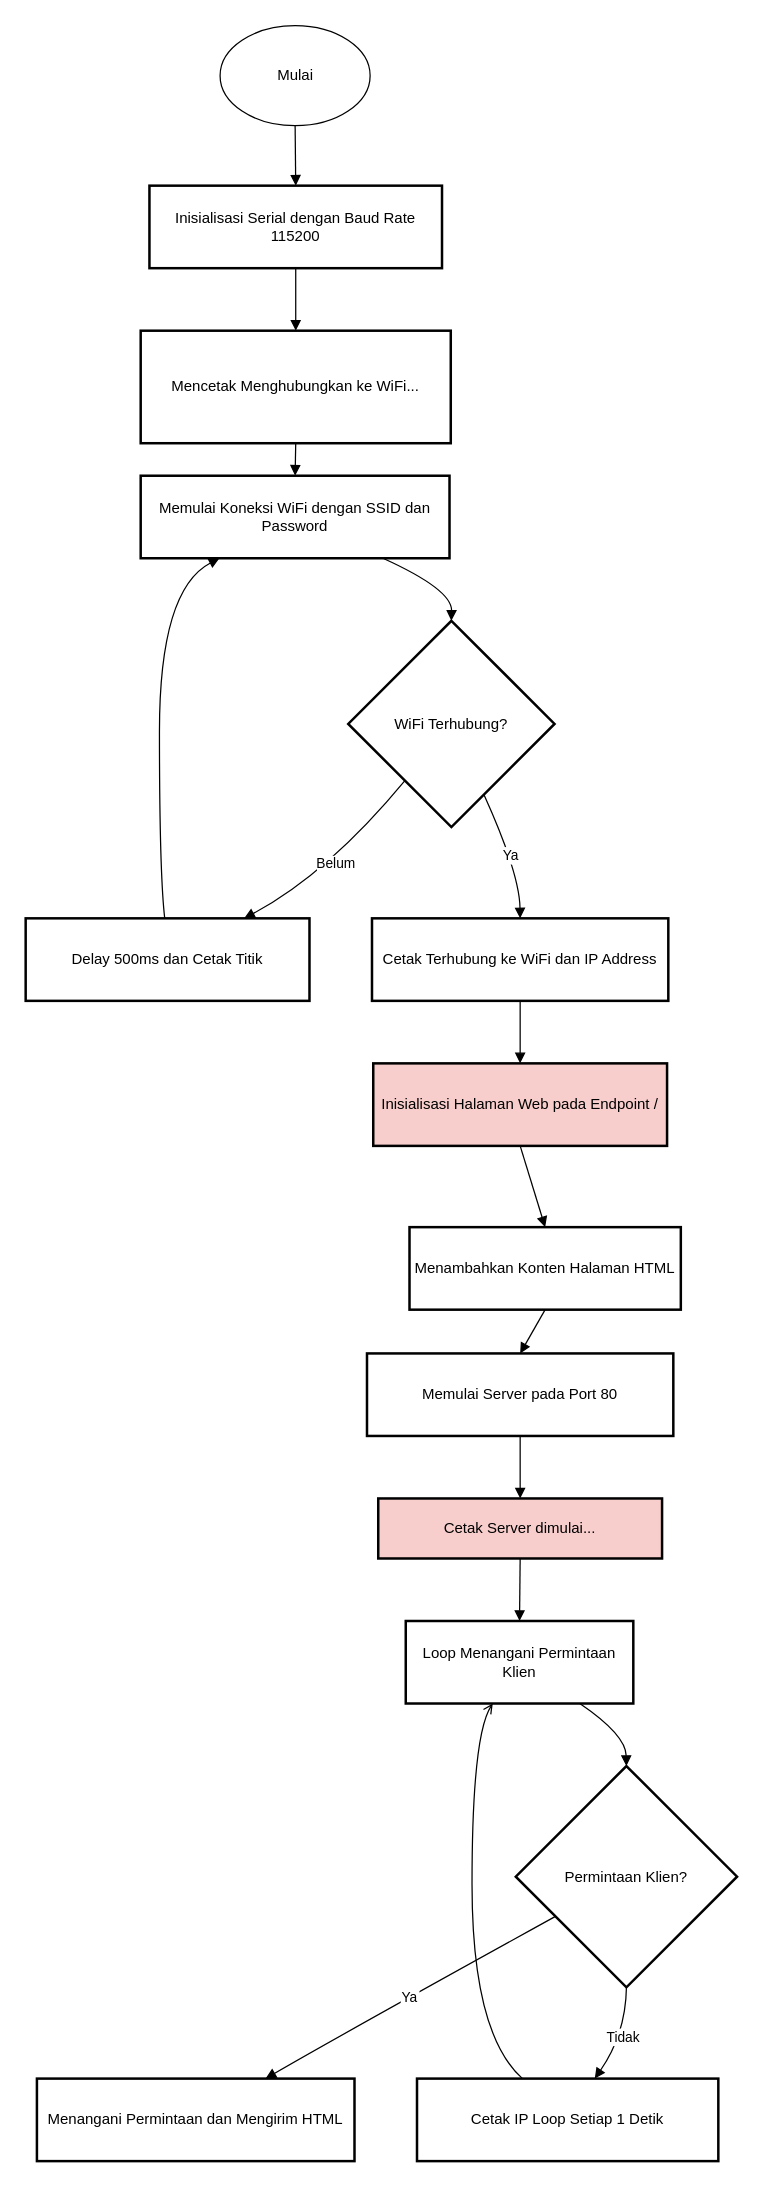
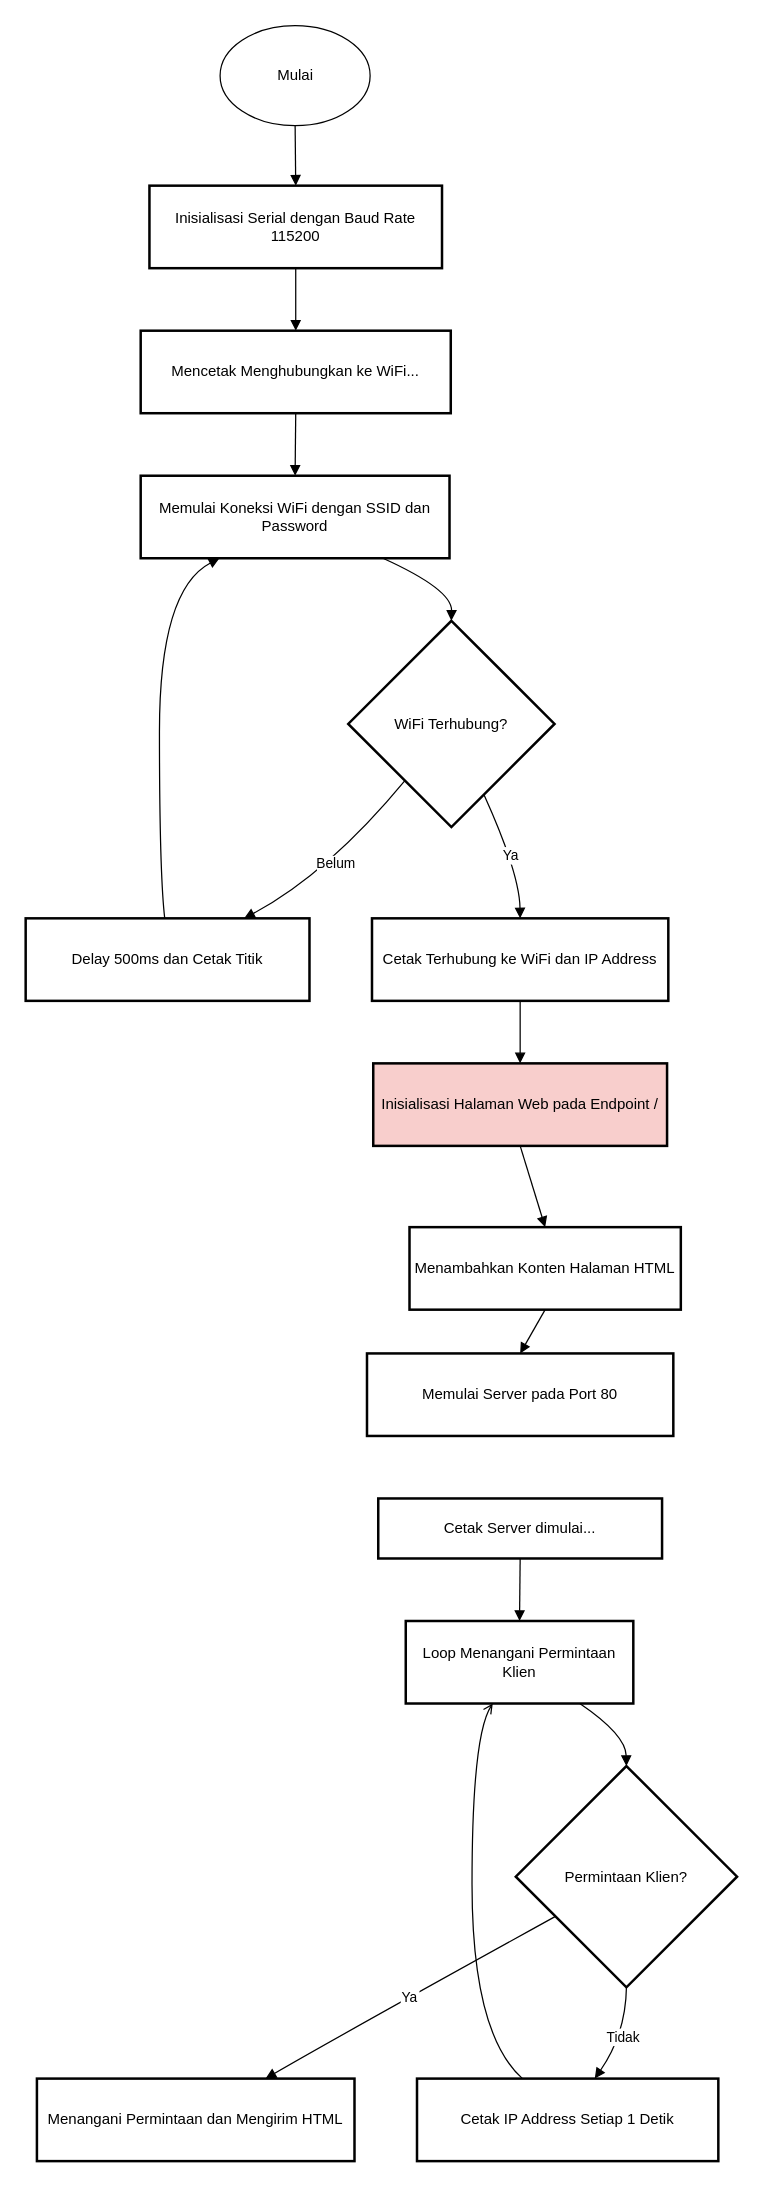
node "Mencetak Menghubungkan ke WiFi...": size 310x113 -> 310x83
edge "Memulai Server pada Port 80" -> "Cetak Server dimulai...": removed
node "Cetak Server dimulai...": fillcolor #f8cecc -> #ffffff
node "Cetak IP Loop Setiap 1 Detik": label "Cetak IP Loop Setiap 1 Detik" -> "Cetak IP Address Setiap 1 Detik"
